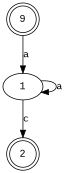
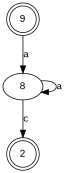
node "1": label "1" -> "8"
